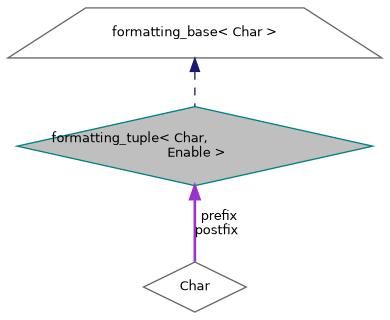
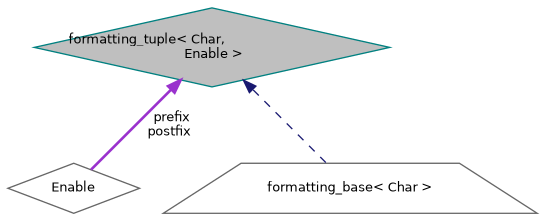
edge "formatting_tuple< Char, Enable >" -> "formatting_base< Char >": reversed
node "Char": label "Char" -> "Enable"
